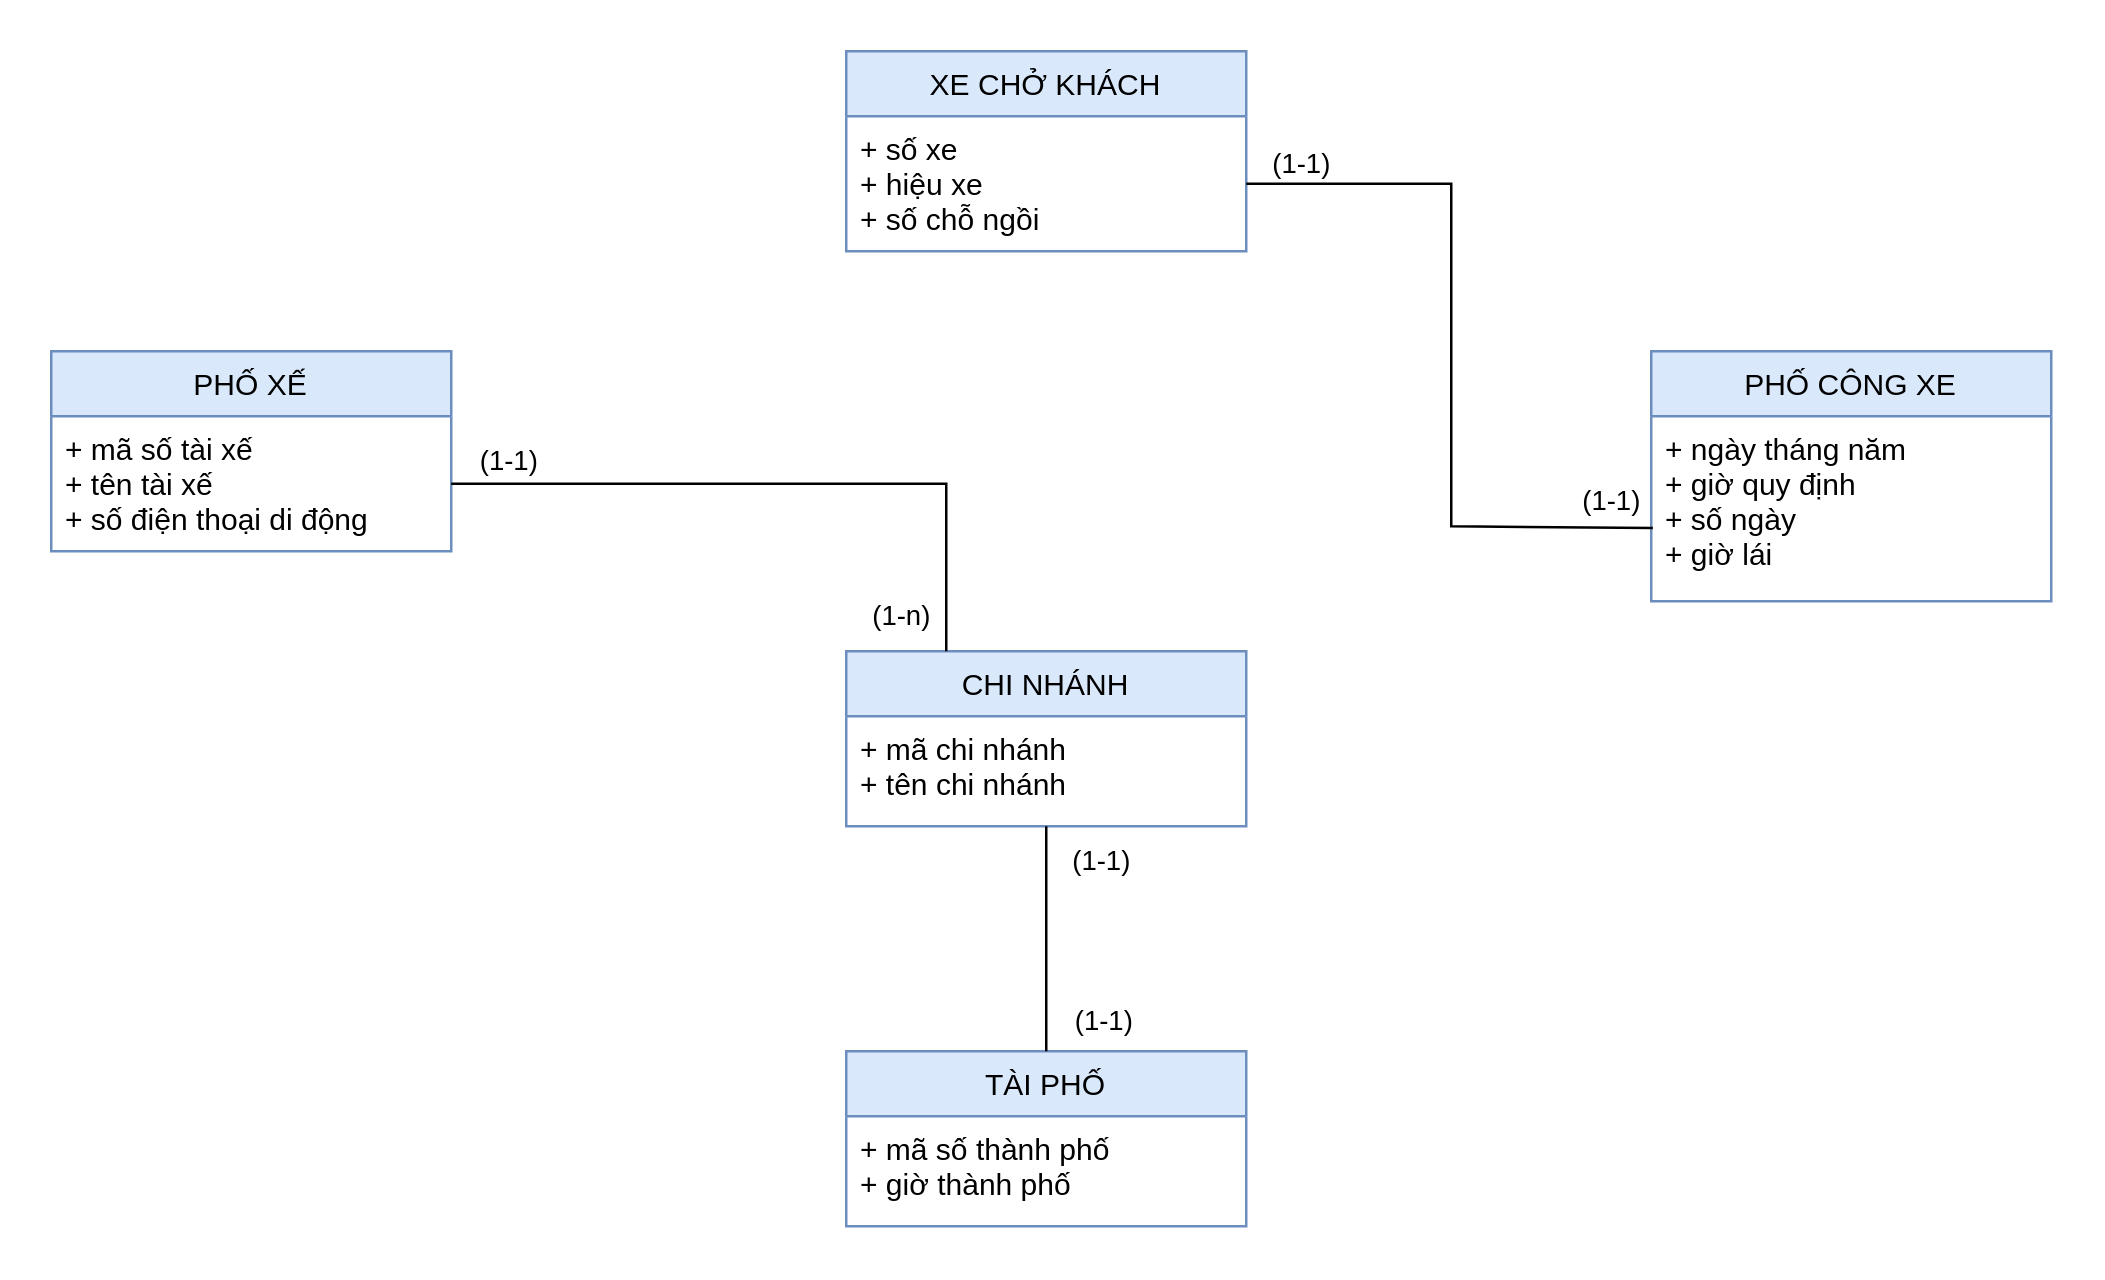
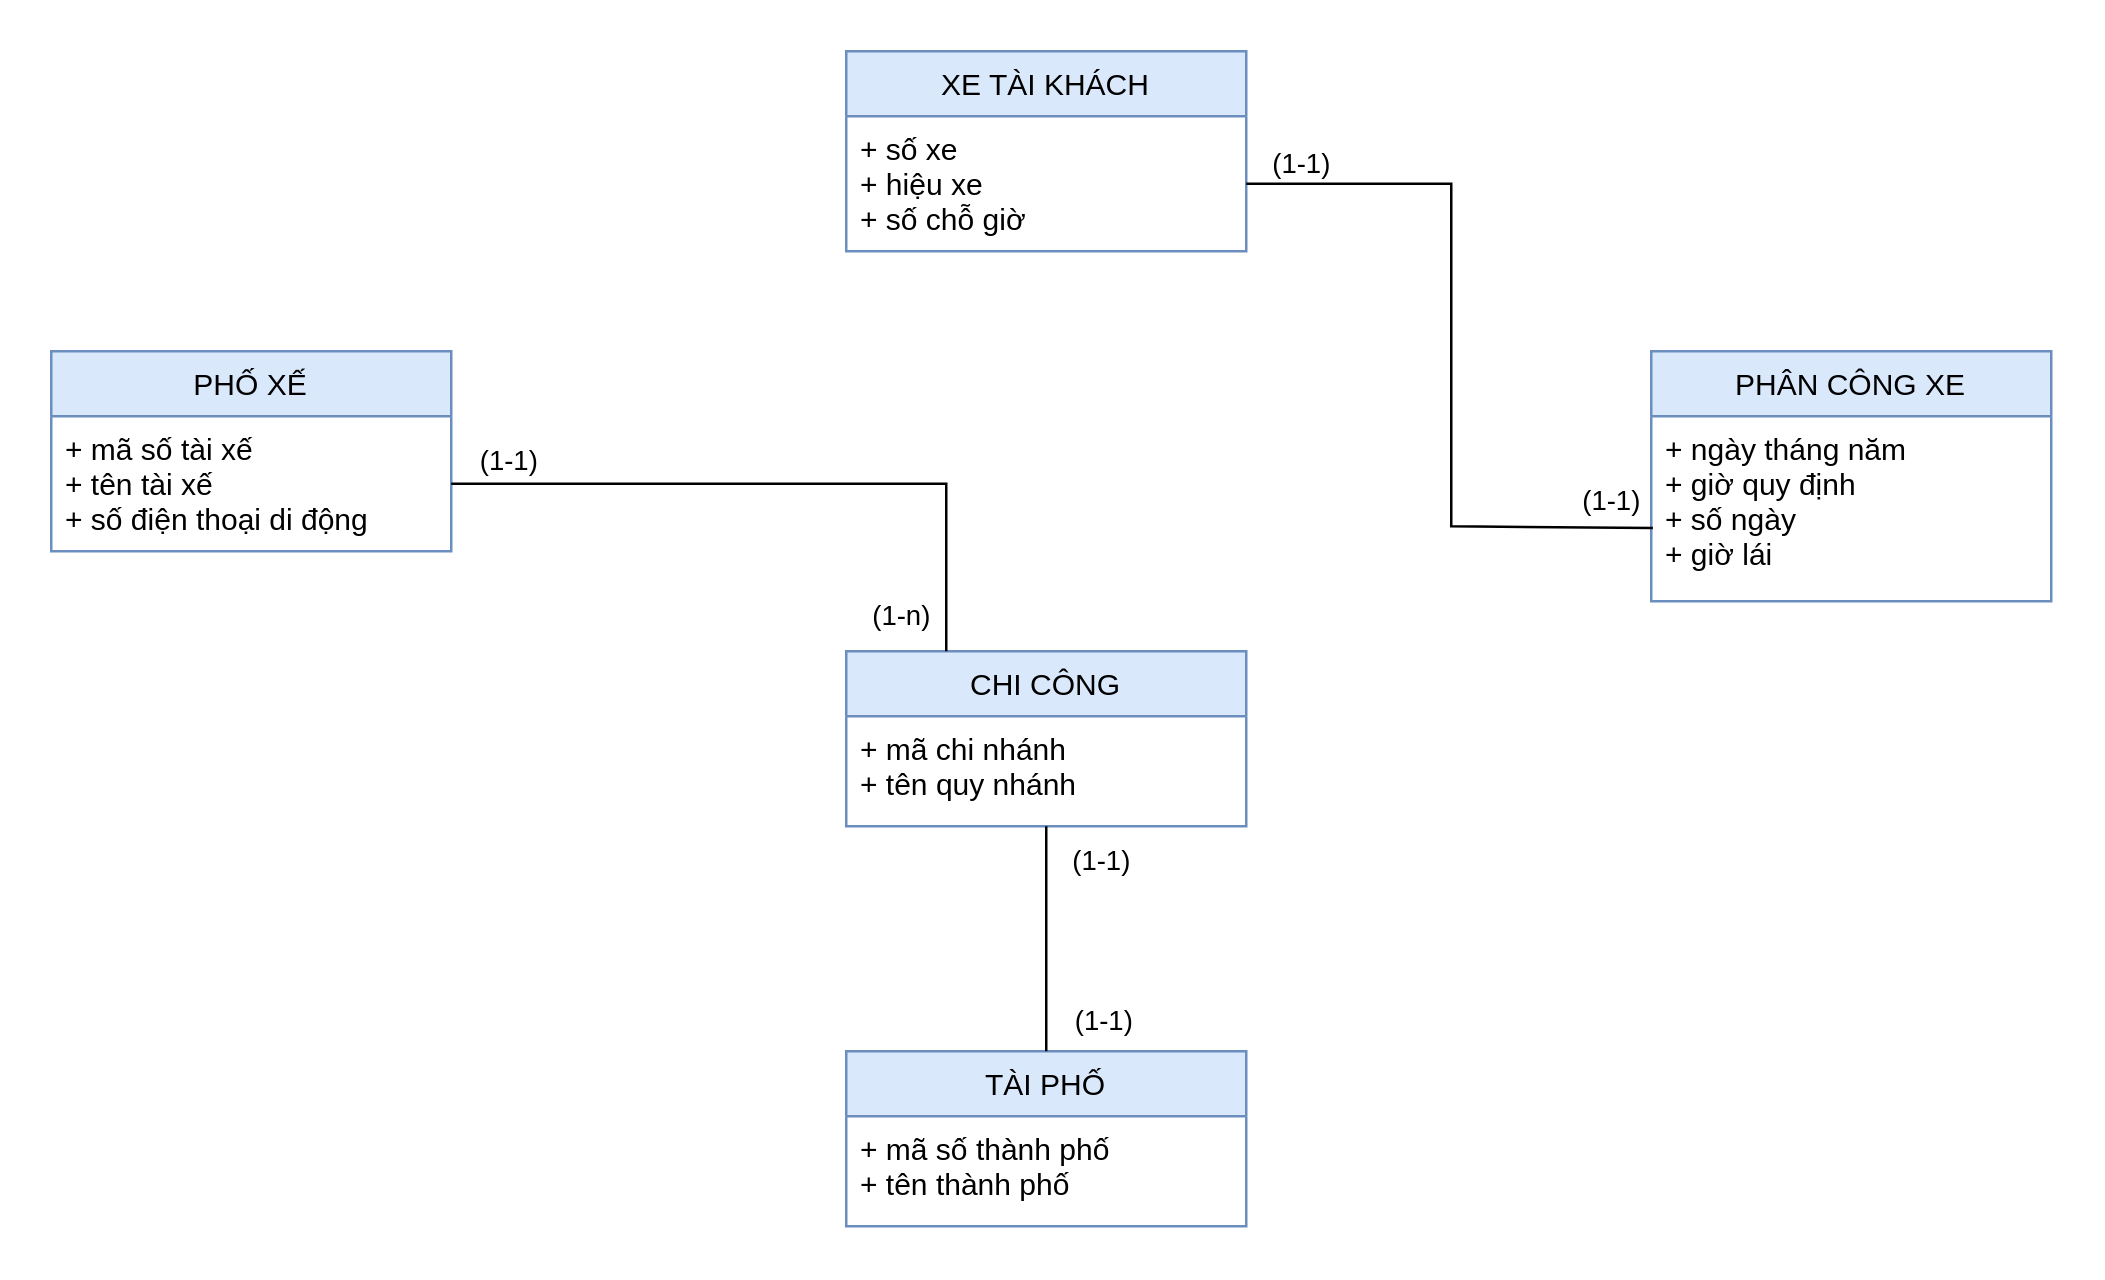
node "XE CHỞ KHÁCH": label "XE CHỞ KHÁCH" -> "XE TÀI KHÁCH"
node "+ số xe + hiệu xe + số chỗ ngồi": label "+ số xe + hiệu xe + số chỗ ngồi" -> "+ số xe + hiệu xe + số chỗ giờ"
node "PHỐ CÔNG XE": label "PHỐ CÔNG XE" -> "PHÂN CÔNG XE"
node "CHI NHÁNH": label "CHI NHÁNH" -> "CHI CÔNG"
node "+ mã chi nhánh + tên chi nhánh": label "+ mã chi nhánh + tên chi nhánh" -> "+ mã chi nhánh + tên quy nhánh"
node "+ mã số thành phố + giờ thành phố": label "+ mã số thành phố + giờ thành phố" -> "+ mã số thành phố + tên thành phố"
